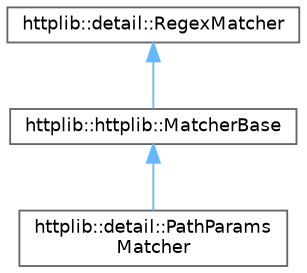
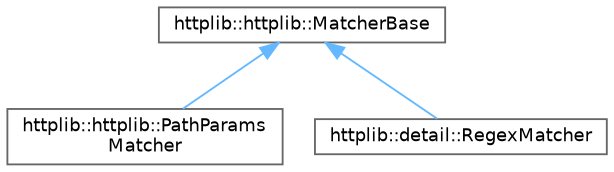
edge "httplib::httplib::MatcherBase" -> "httplib::detail::RegexMatcher": reversed
node "httplib::detail::PathParams Matcher": label "httplib::detail::PathParams Matcher" -> "httplib::httplib::PathParams Matcher"
